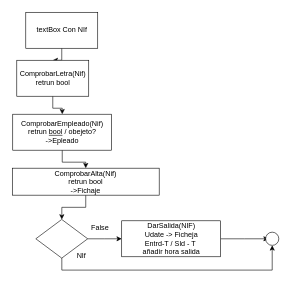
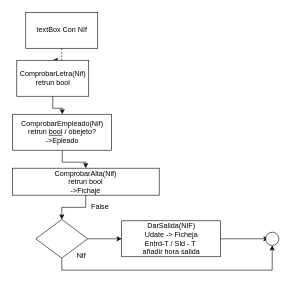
edge "textBox Con NIf" -> "ComprobarLetra(Nif) retrun bool": style solid -> dashed
node "False": moved (100, 228) -> (100, 207)
